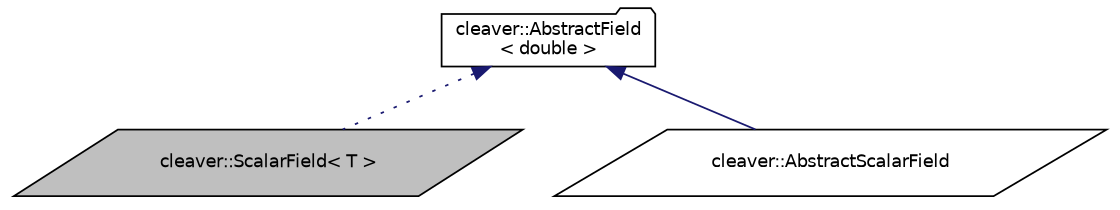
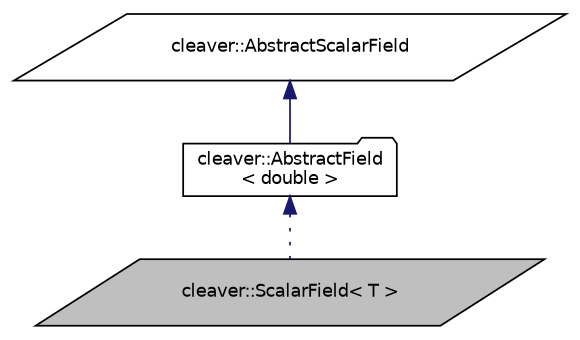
edge "cleaver::AbstractScalarField" -> "cleaver::AbstractField < double >": reversed
